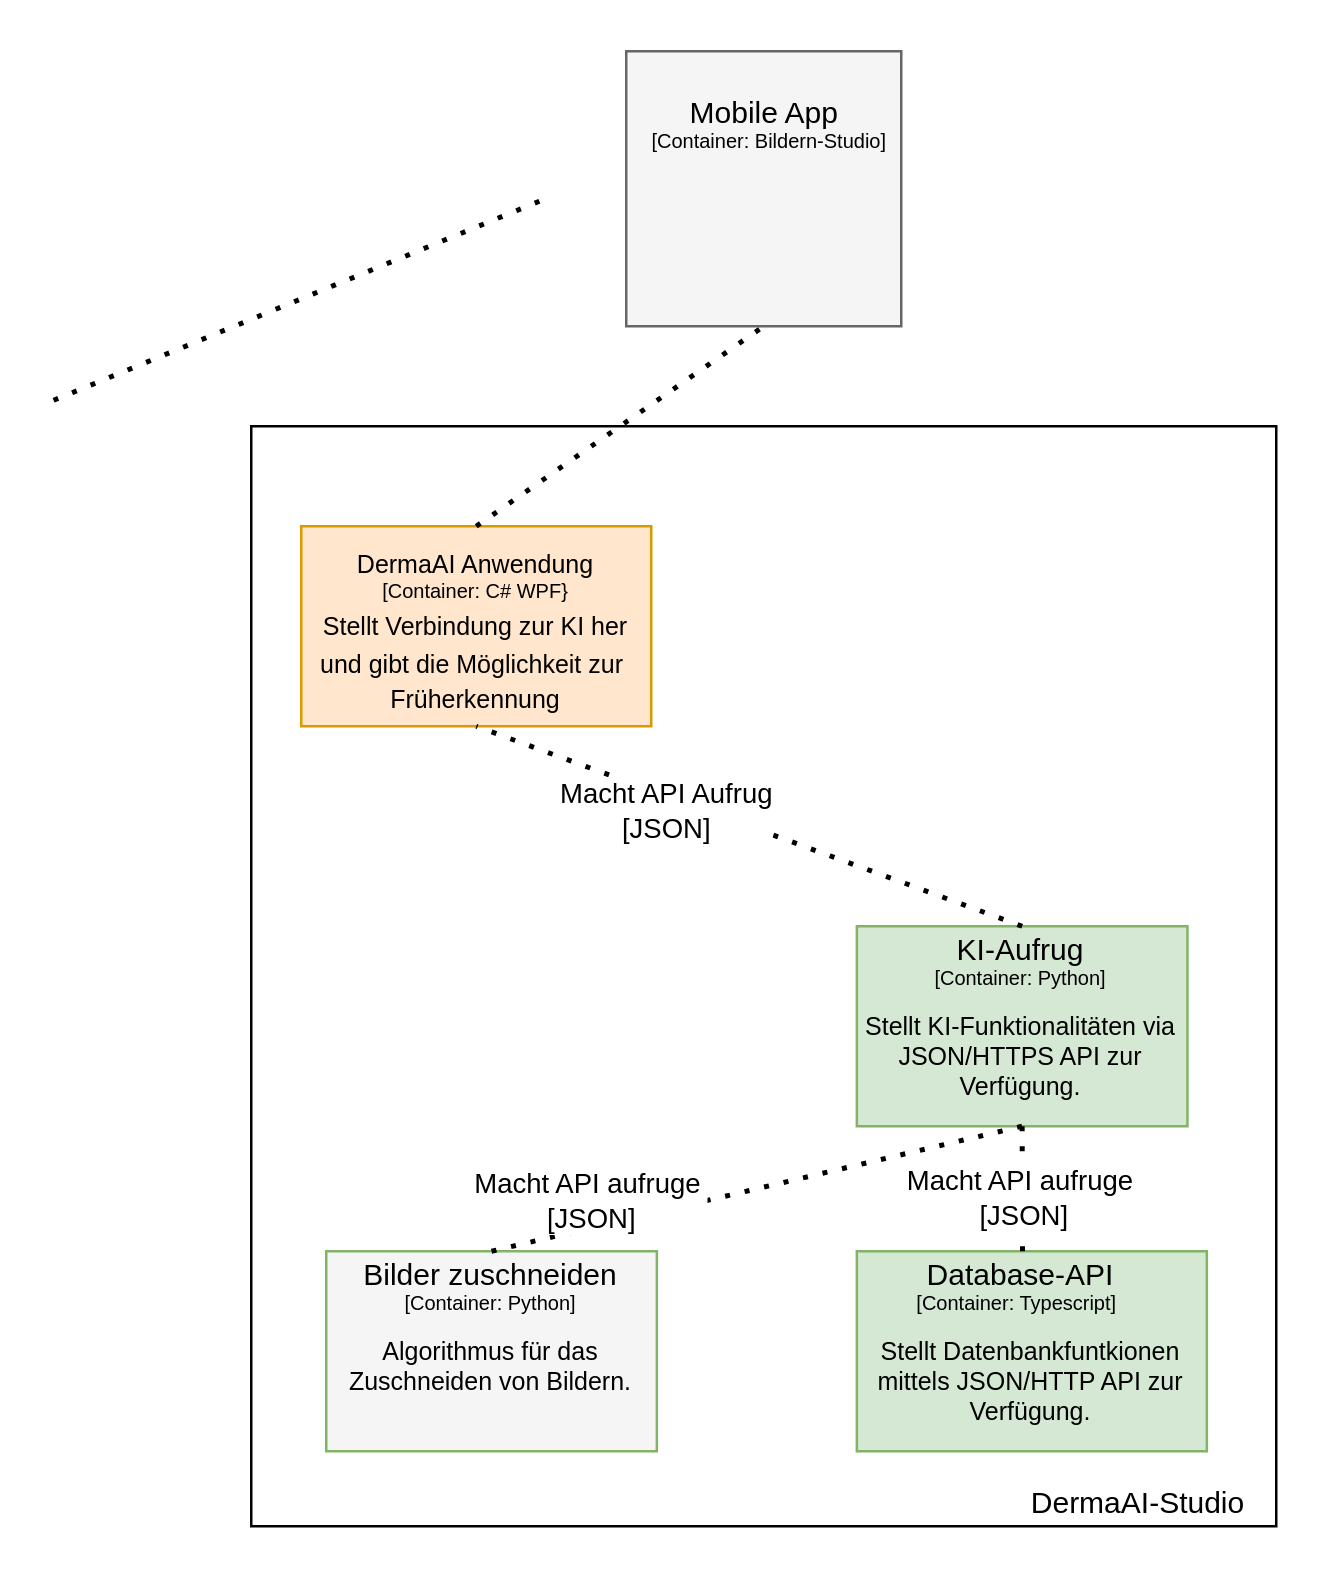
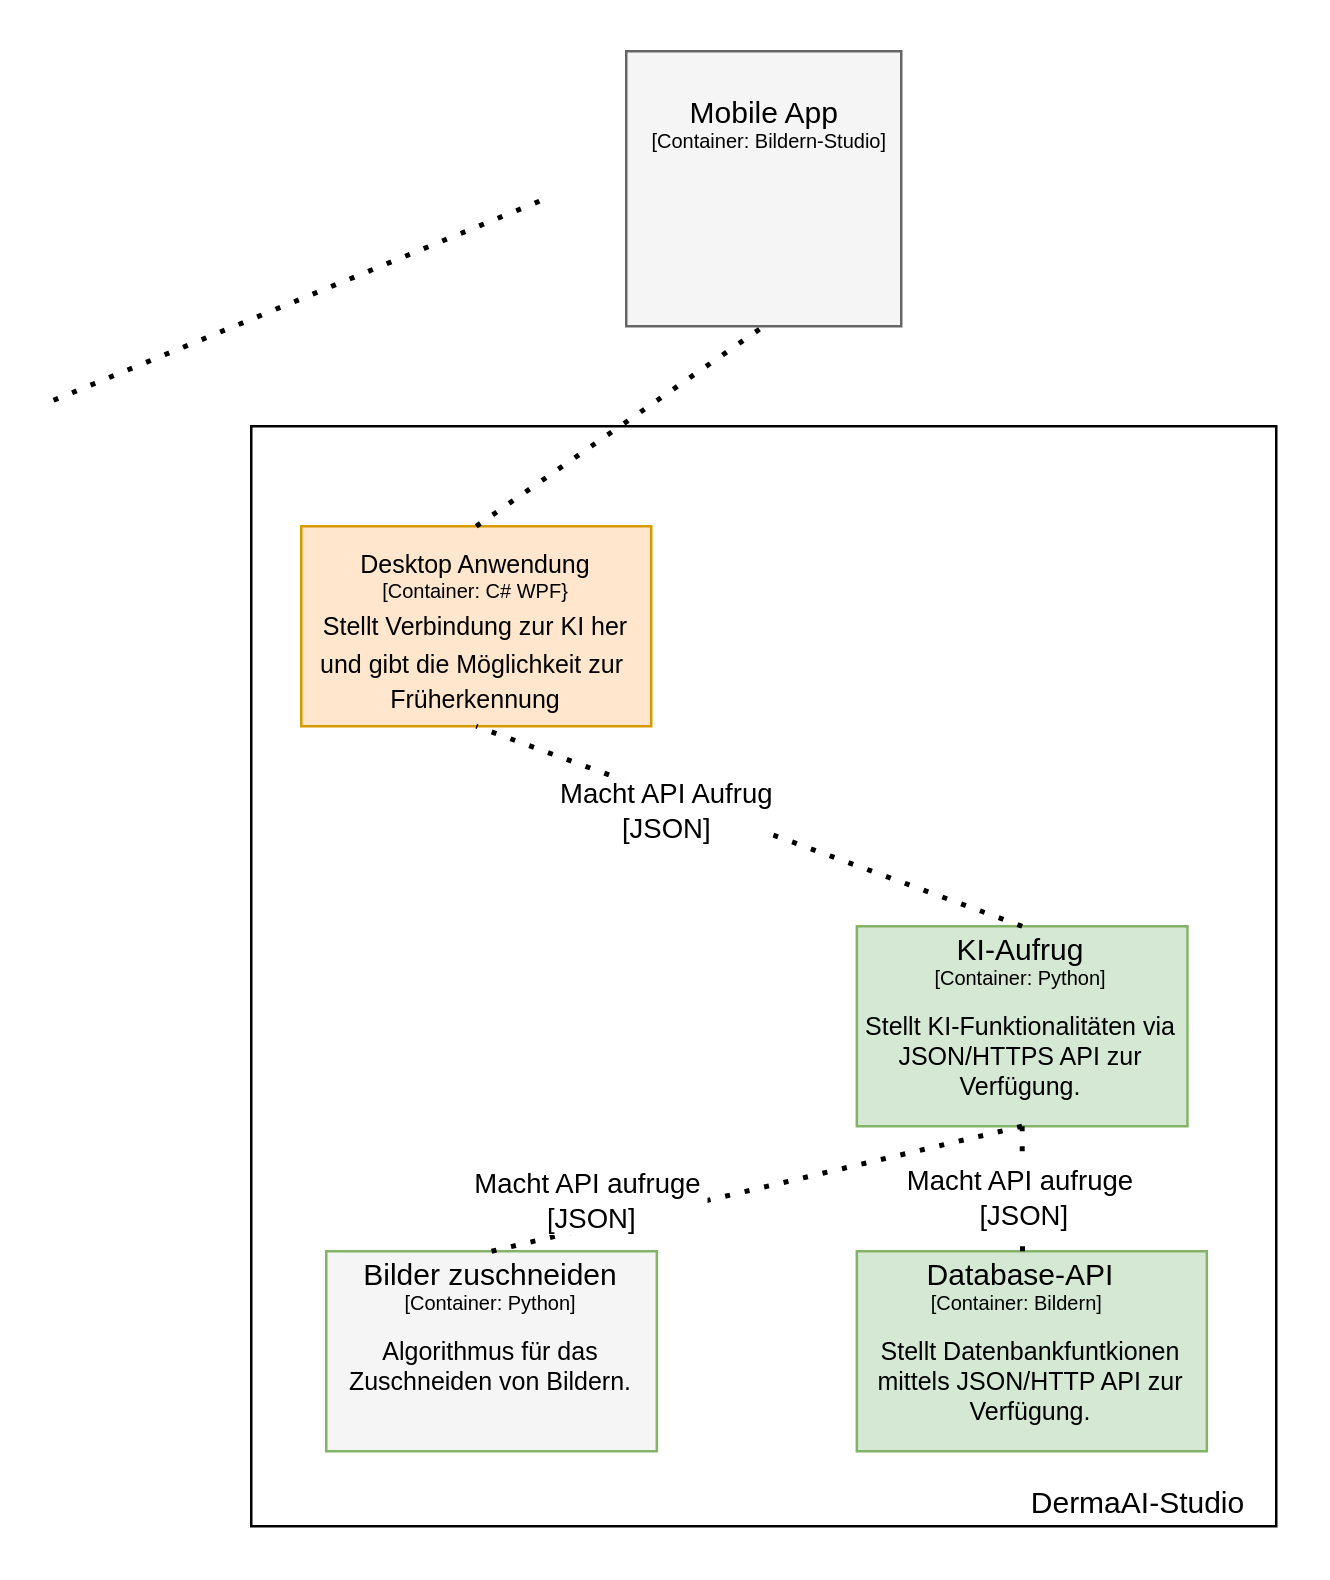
node "DermaAI Anwendung": label "DermaAI Anwendung" -> "Desktop Anwendung"
node "[Container: Typescript]": label "[Container: Typescript]" -> "[Container: Bildern]"
